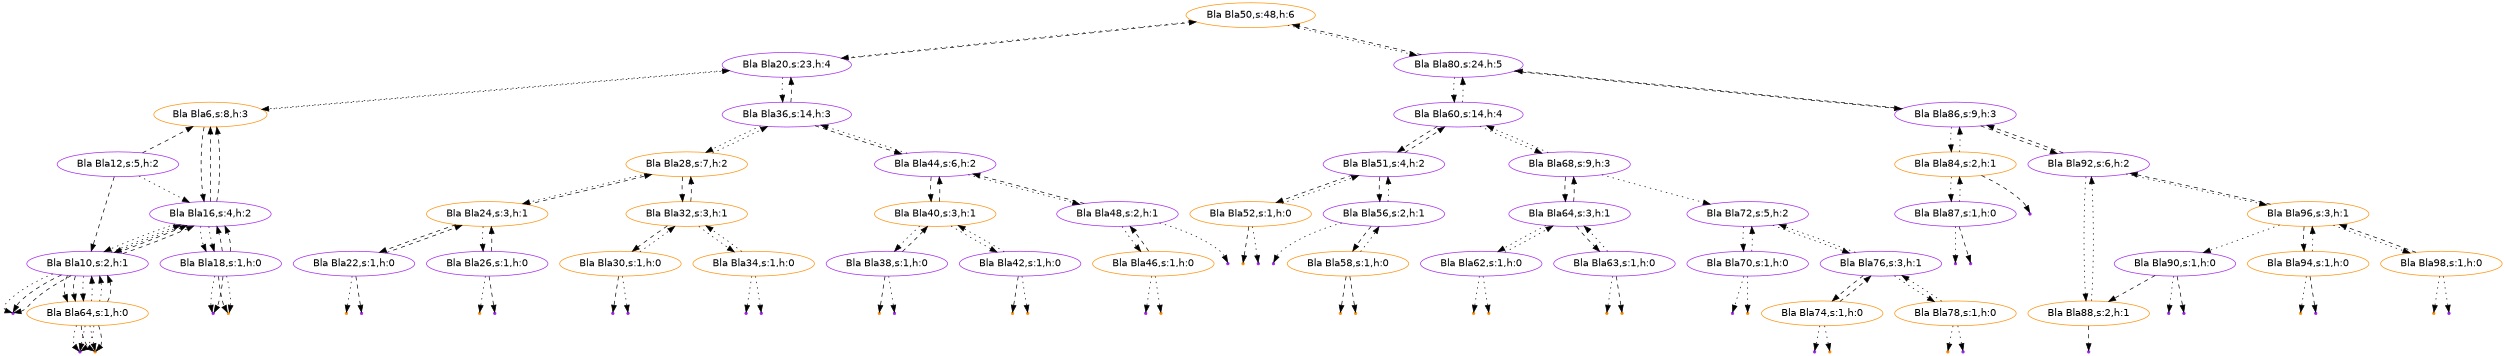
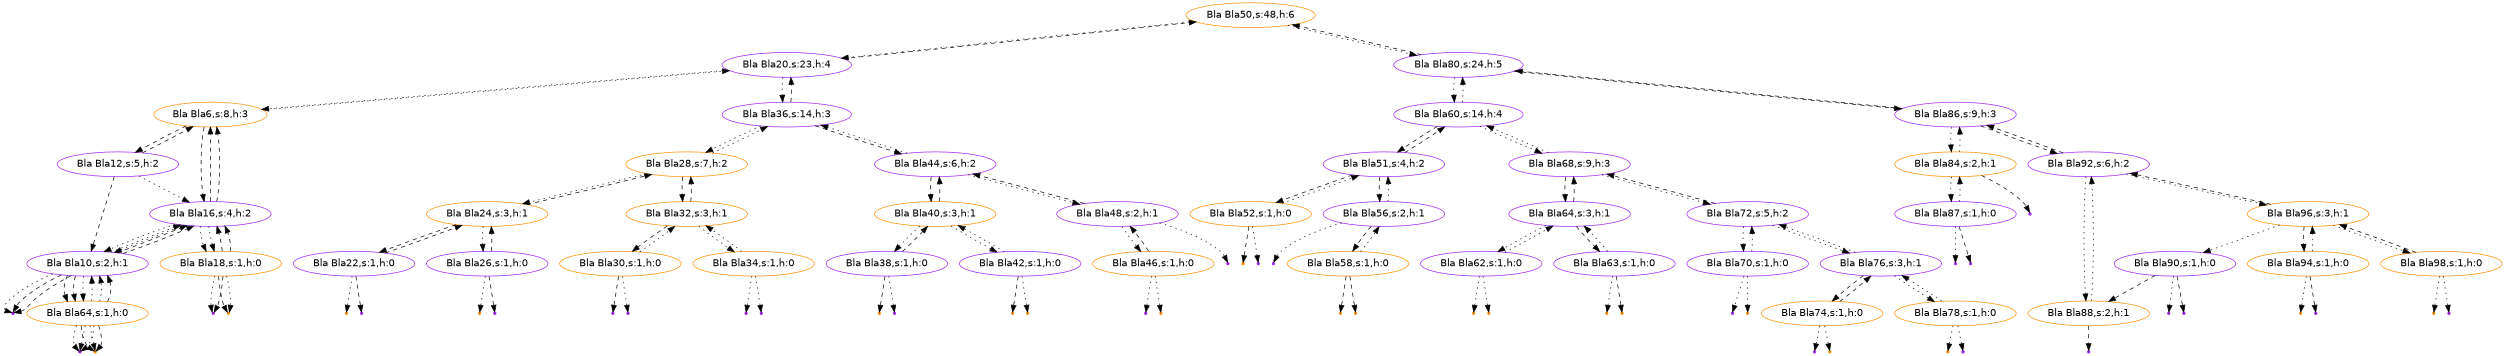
edge "Bla Bla6,s:8,h:3" -> "Bla Bla12,s:5,h:2": added
edge "Bla Bla72,s:5,h:2" -> "Bla Bla68,s:9,h:3": added
node "Bla Bla18,s:1,h:0": color purple -> darkorange
